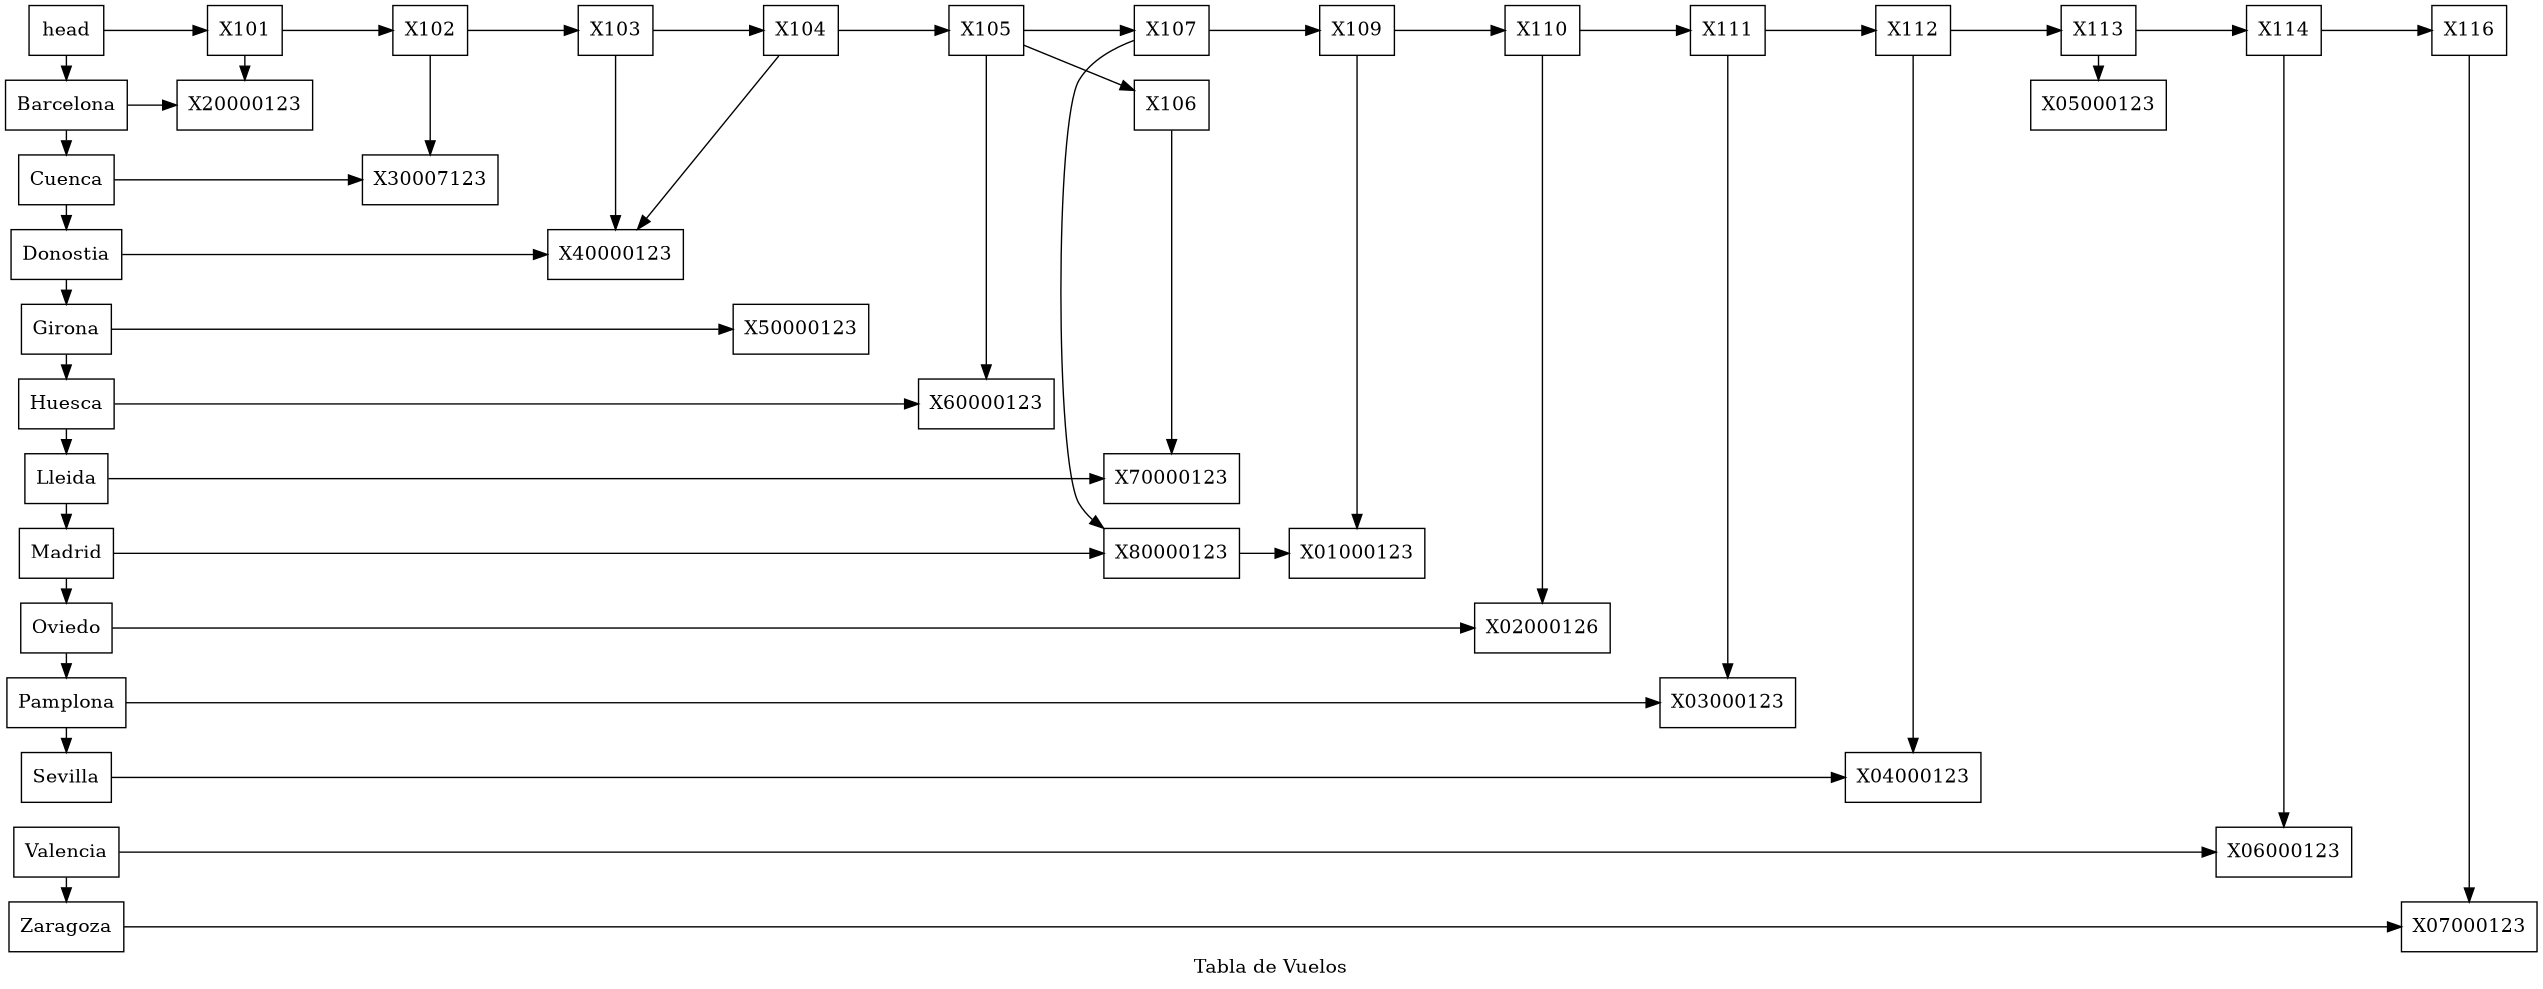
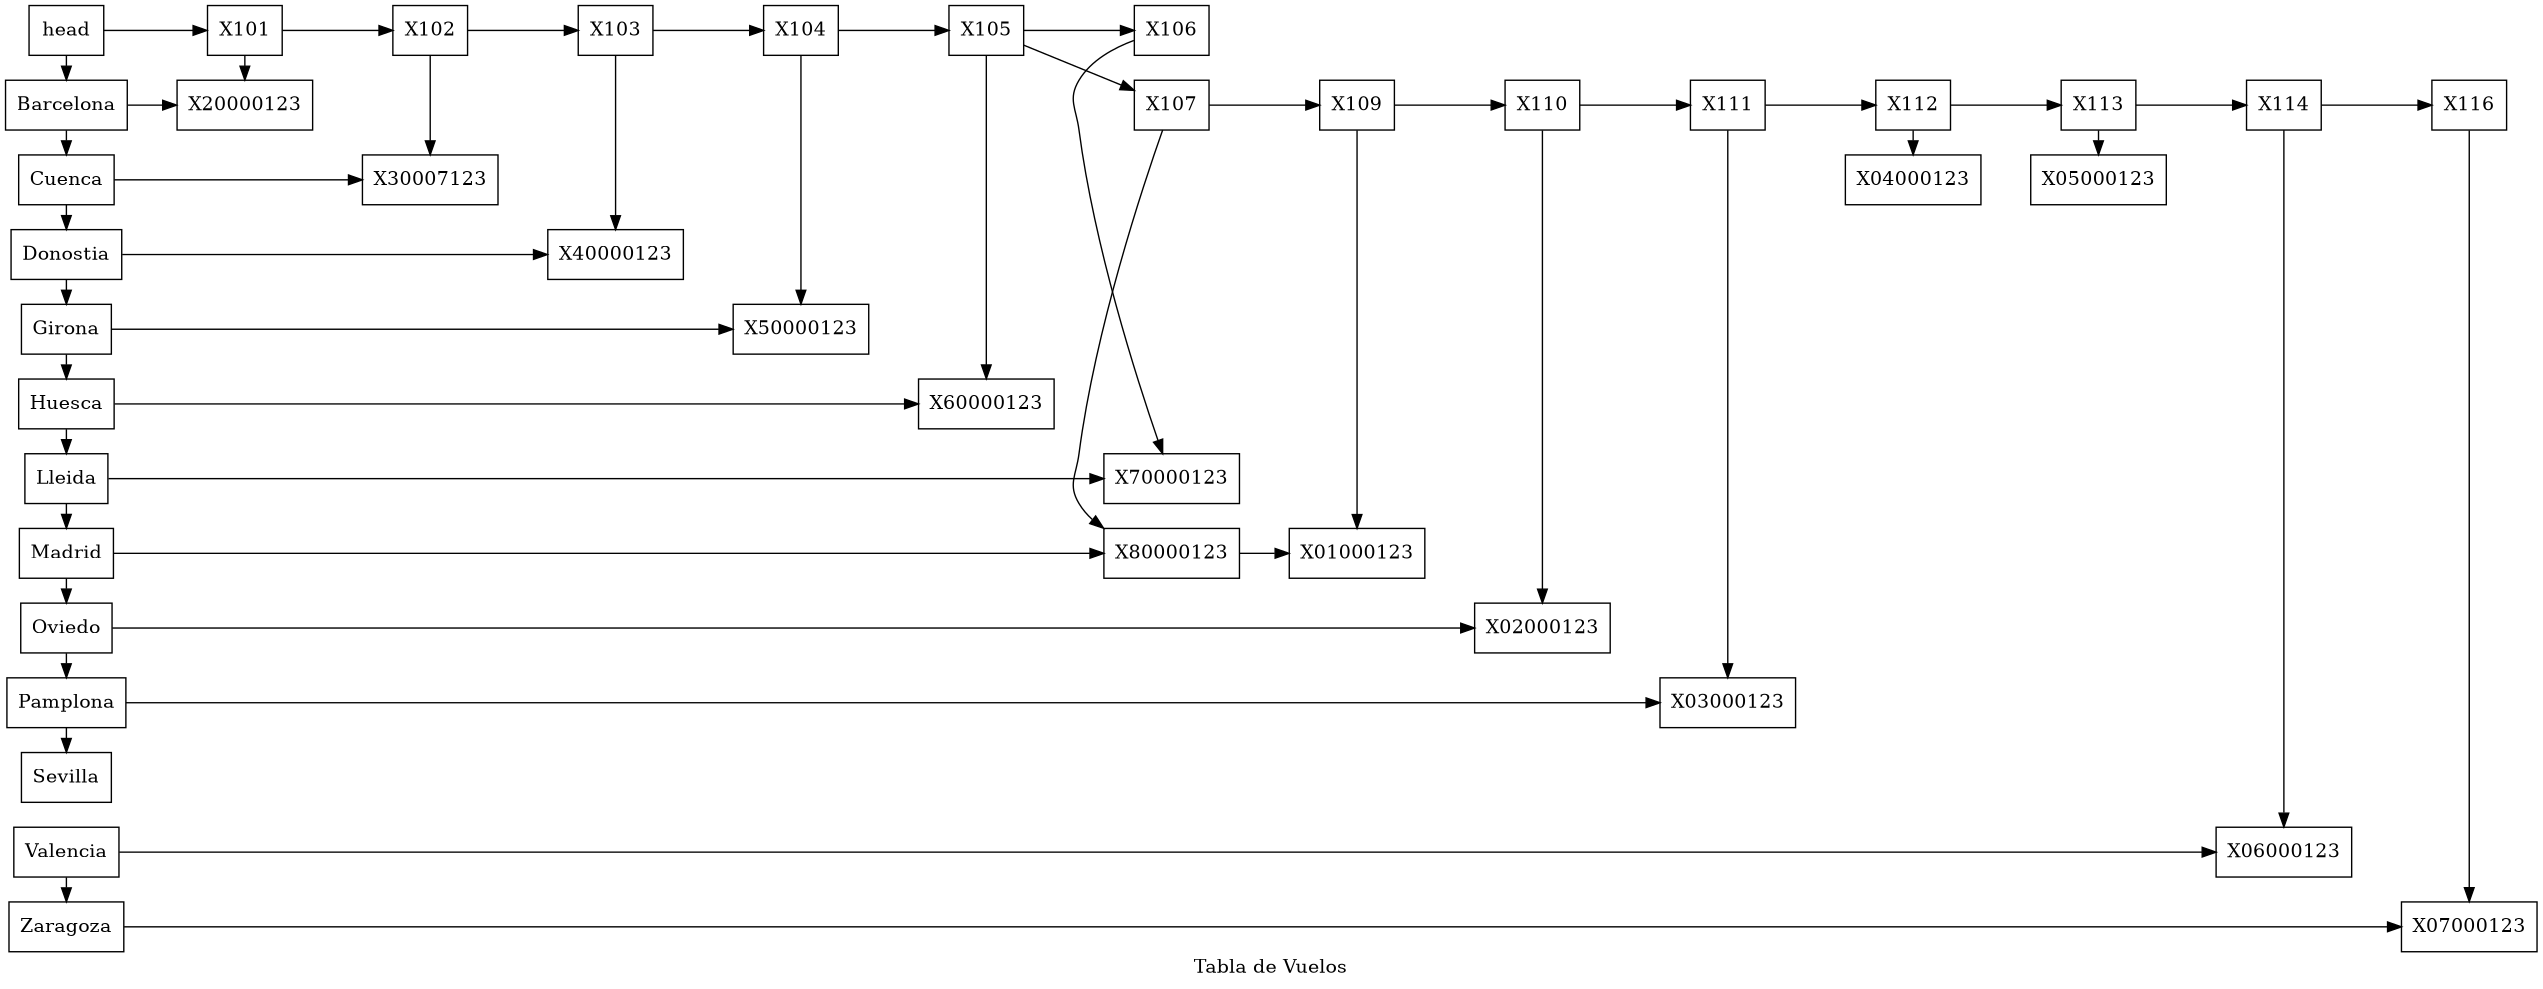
edge "X104" -> "X40000123": now "X104" -> "X50000123"
node "X02000126": label "X02000126" -> "X02000123"
edge "Sevilla" -> "X04000123": removed
